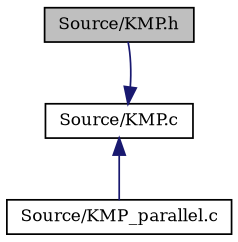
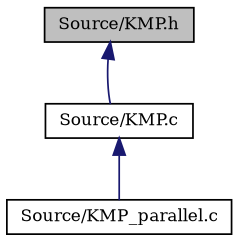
edge "Source/KMP.h" -> "Source/KMP.c": reversed
